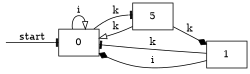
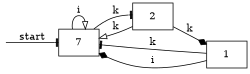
node "5": label "5" -> "2"
node "0": label "0" -> "7"
